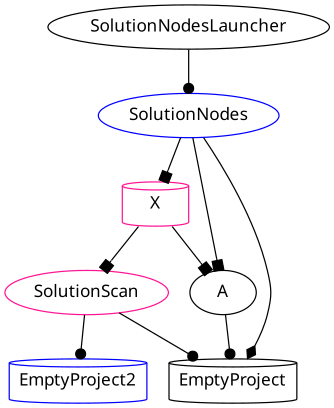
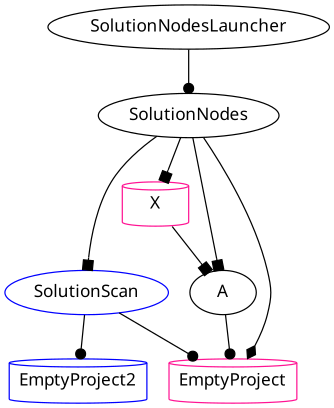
node "SolutionNodes": color blue -> black
edge "X" -> "SolutionScan": now "SolutionNodes" -> "SolutionScan"
node "SolutionScan": color deeppink -> blue
node "EmptyProject": color black -> deeppink
